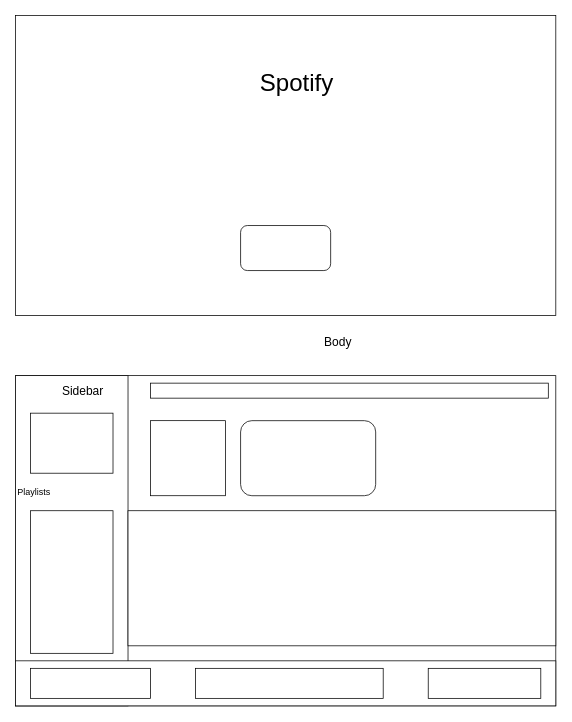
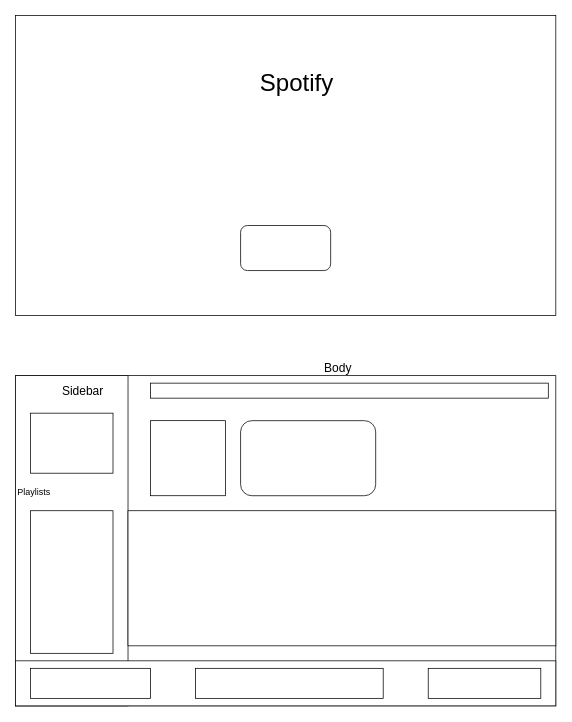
node "Body": moved (338, 342) -> (338, 368)
